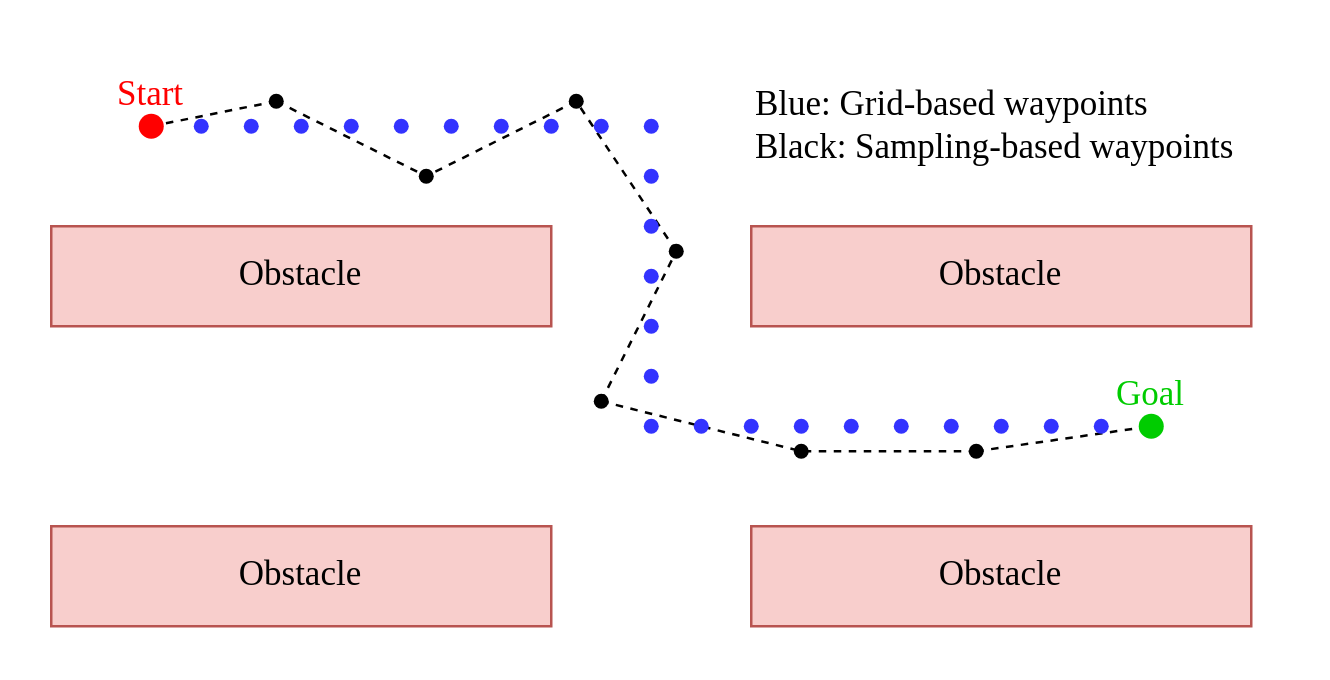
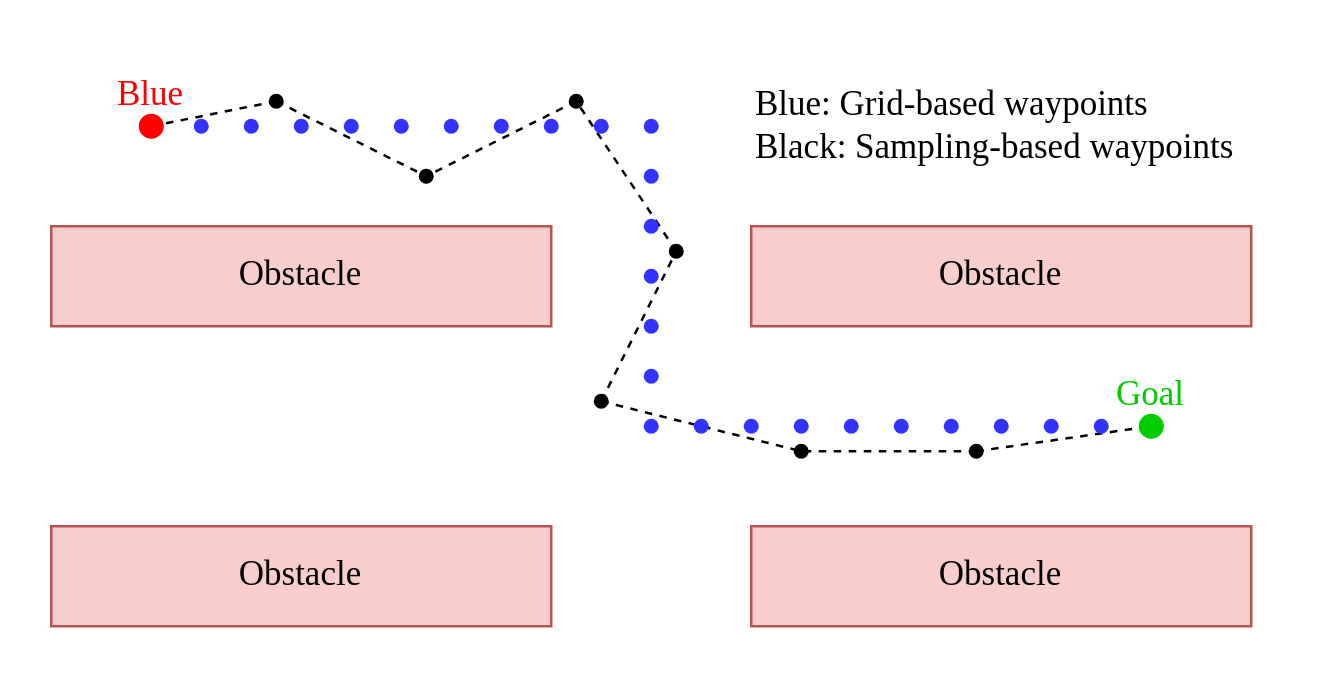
node "Start": label "Start" -> "Blue"
